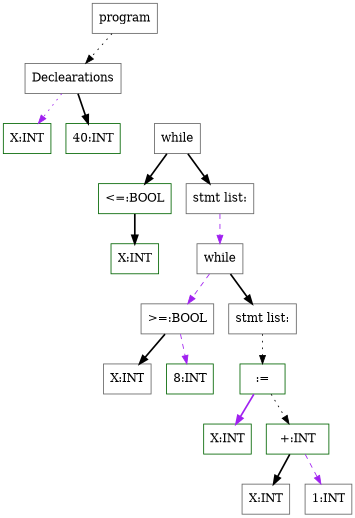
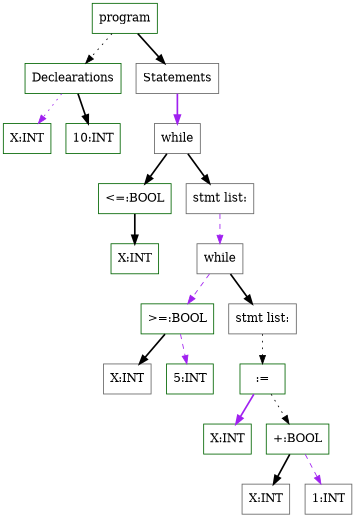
node "program": color gray40 -> darkgreen
node "Declearations": color gray40 -> darkgreen
node "Statements": added
node "40:INT": label "40:INT" -> "10:INT"
node ">=:BOOL": color gray40 -> darkgreen
node "8:INT": label "8:INT" -> "5:INT"
node "+:INT": label "+:INT" -> "+:BOOL"
